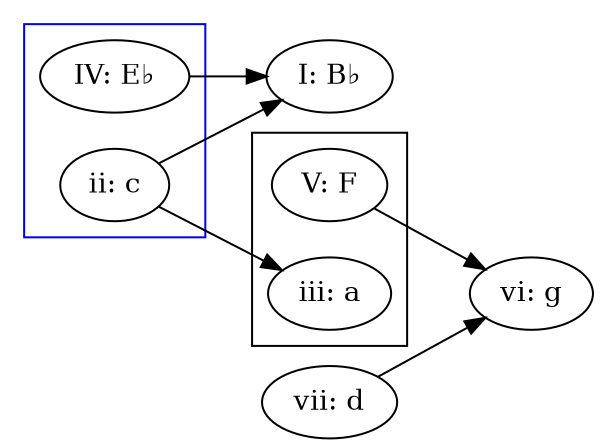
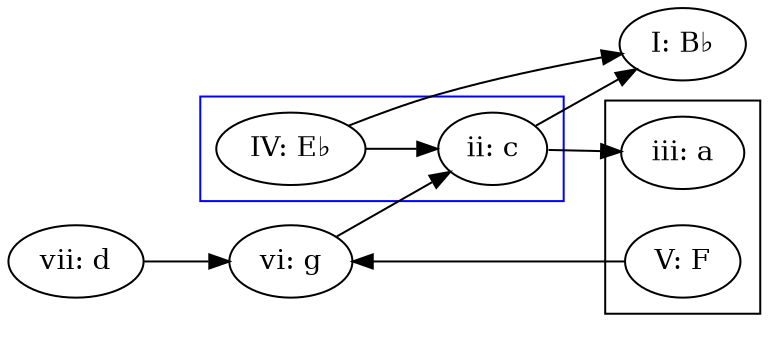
edge "IV: E♭" -> "ii: c": added
edge "vi: g" -> "ii: c": added
